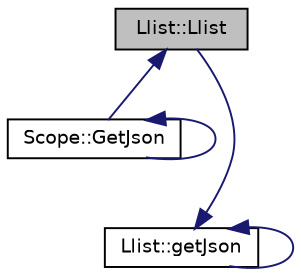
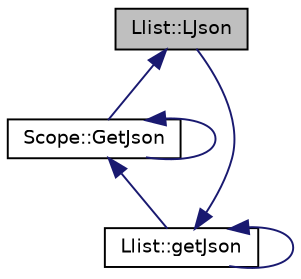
node "Llist::Llist": label "Llist::Llist" -> "Llist::LJson"
edge "Llist::getJson" -> "Scope::GetJson": added
